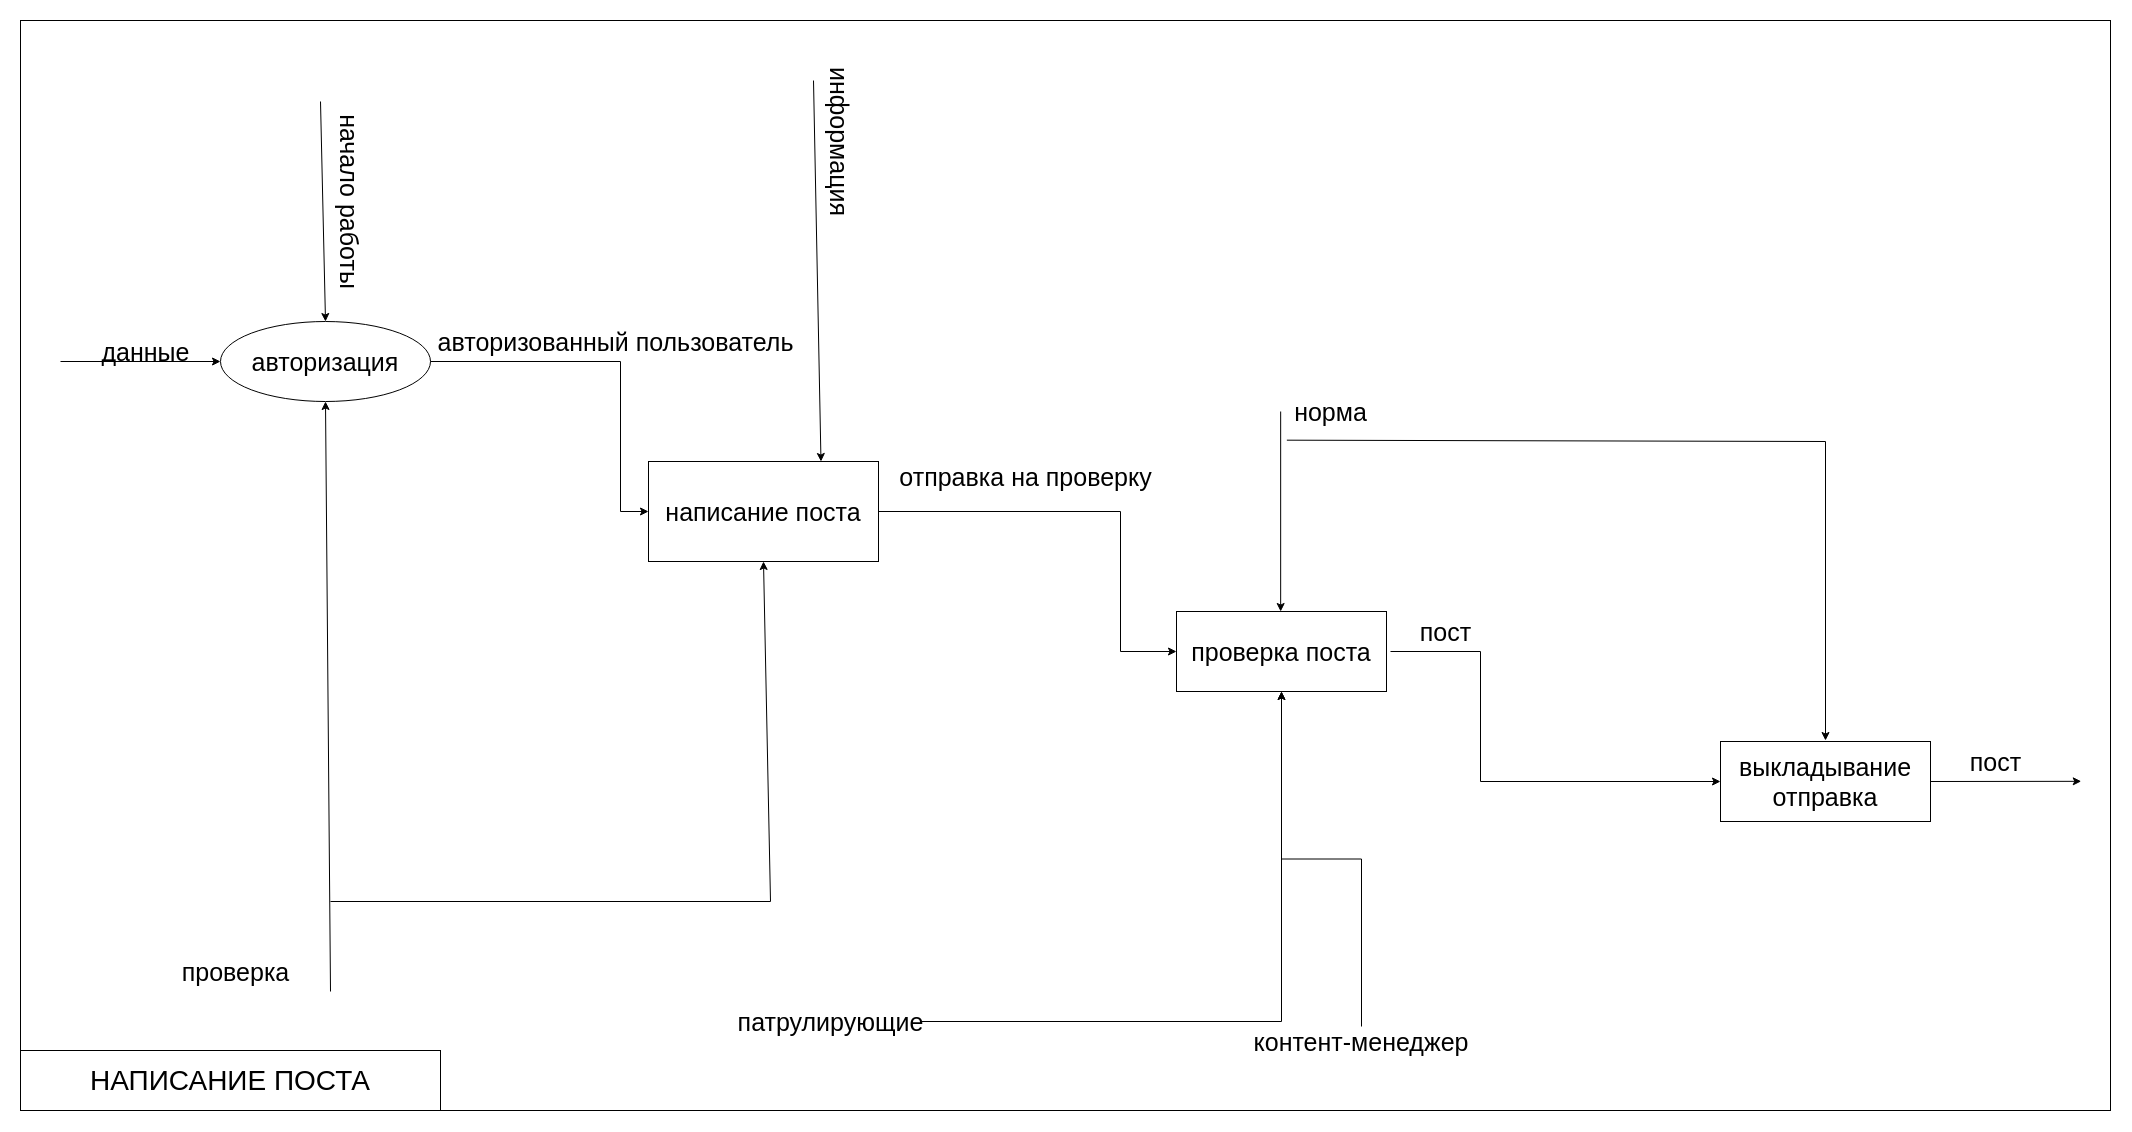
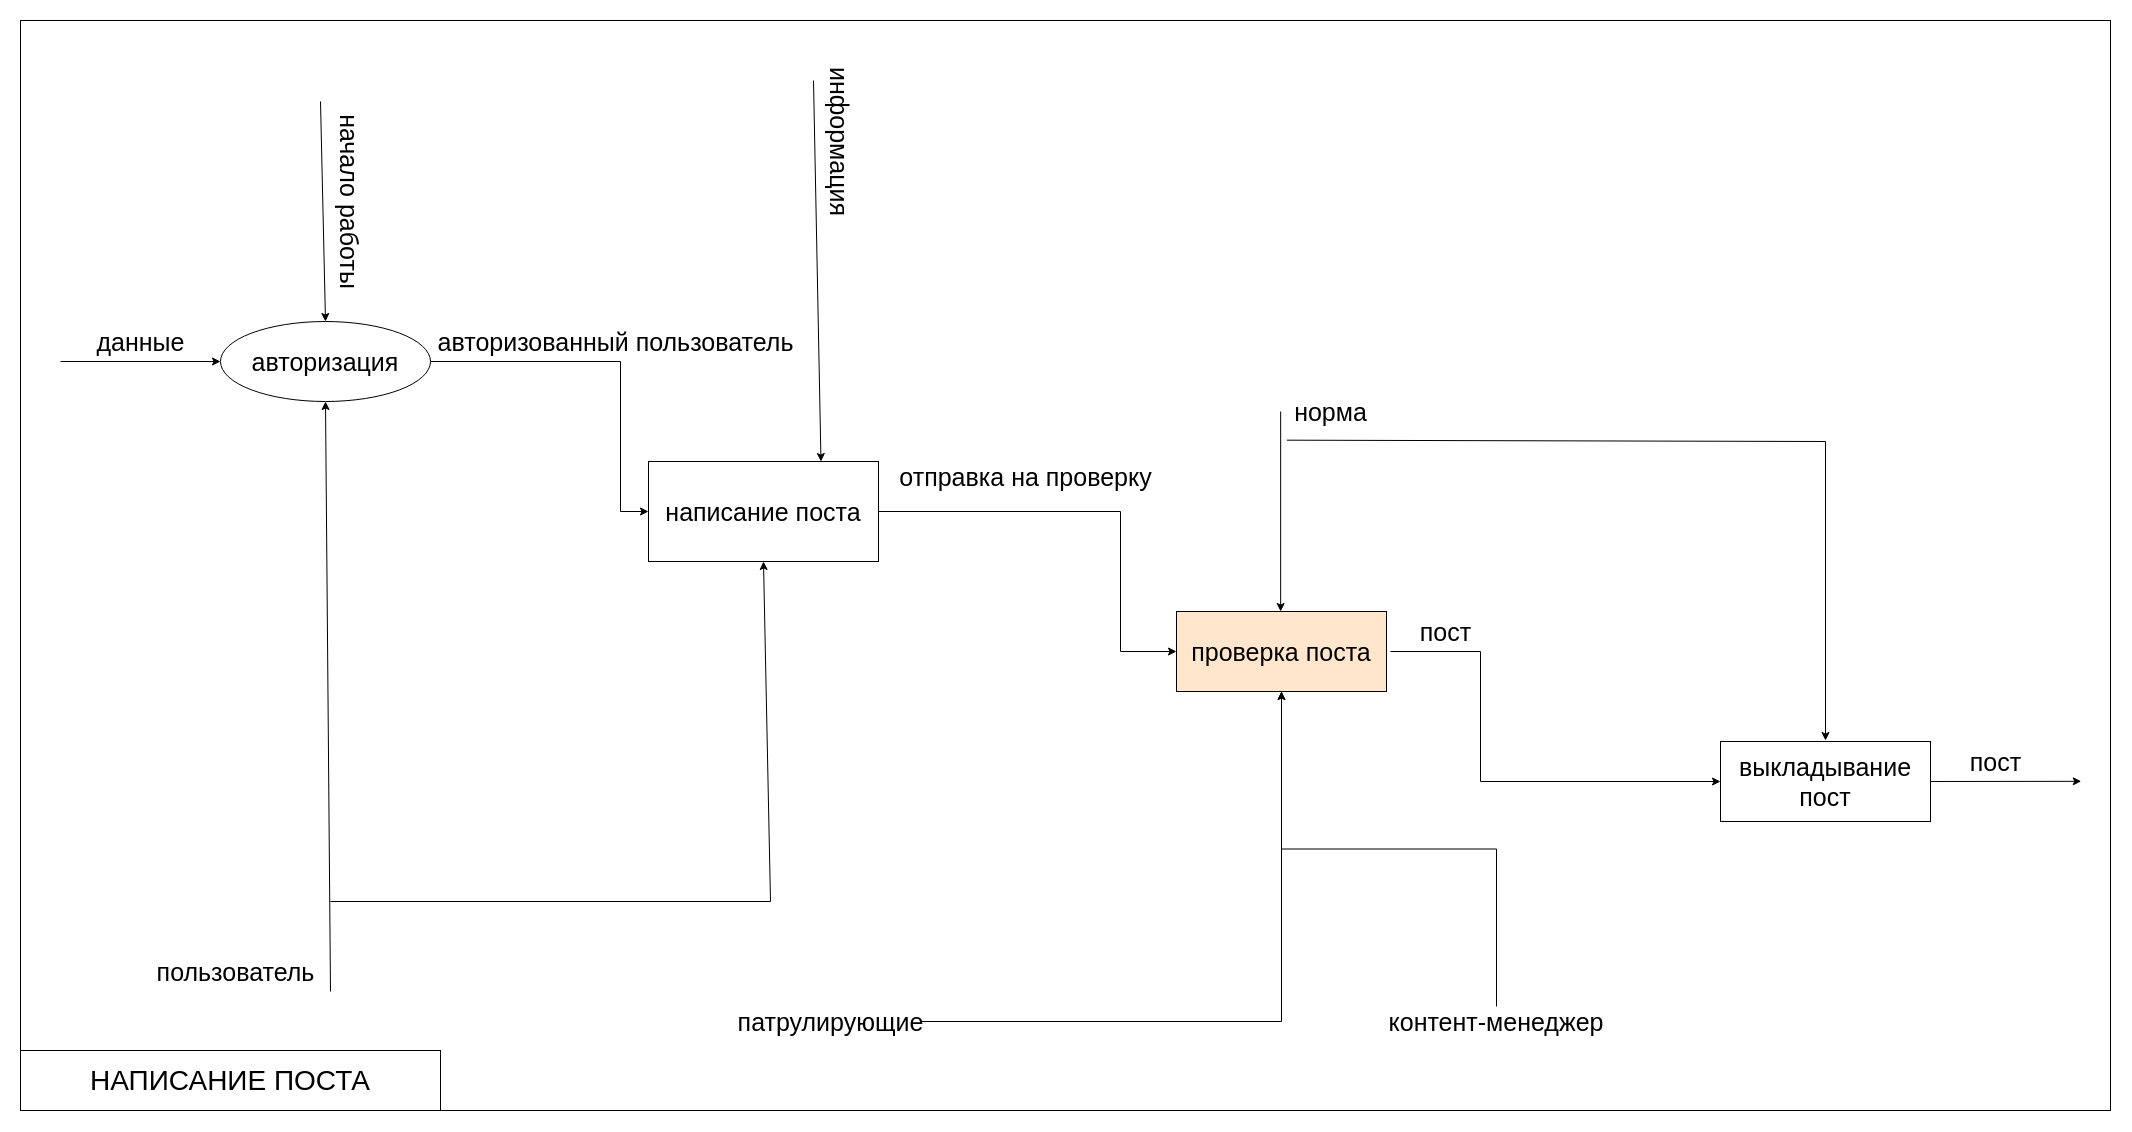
node "данные": moved (146, 352) -> (141, 342)
node "проверка поста": fillcolor #ffffff -> #ffe6cc
node "выкладывание отправка": label "выкладывание отправка" -> "выкладывание пост"
node "проверка": label "проверка" -> "пользователь"
node "контент-менеджер": moved (1362, 1042) -> (1497, 1022)
